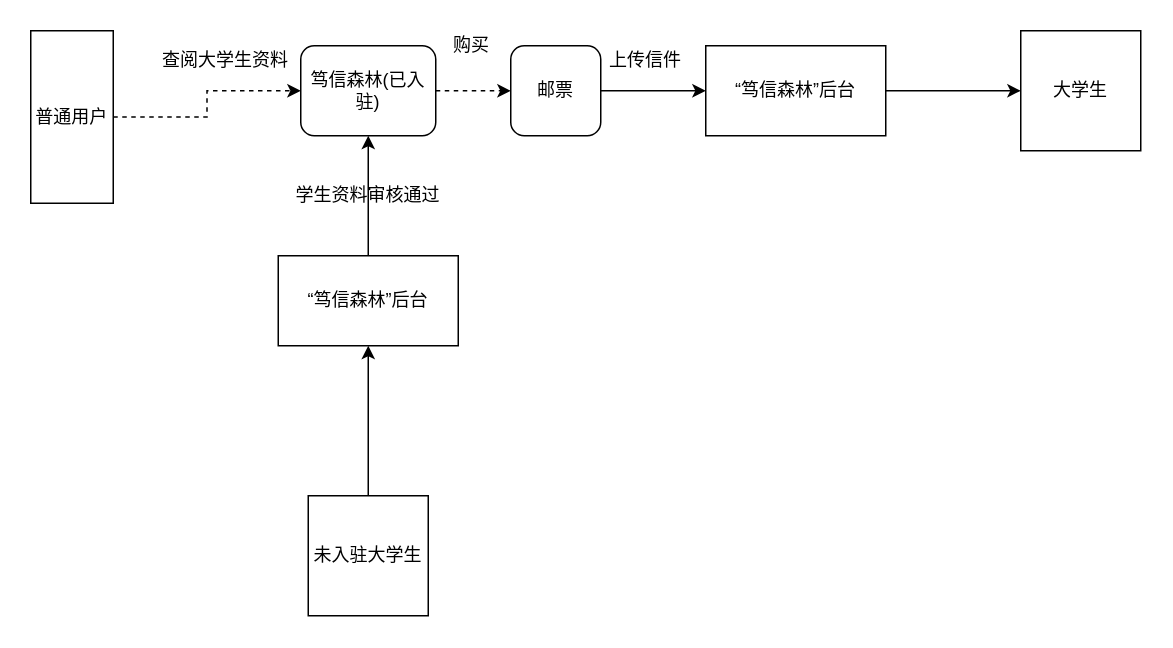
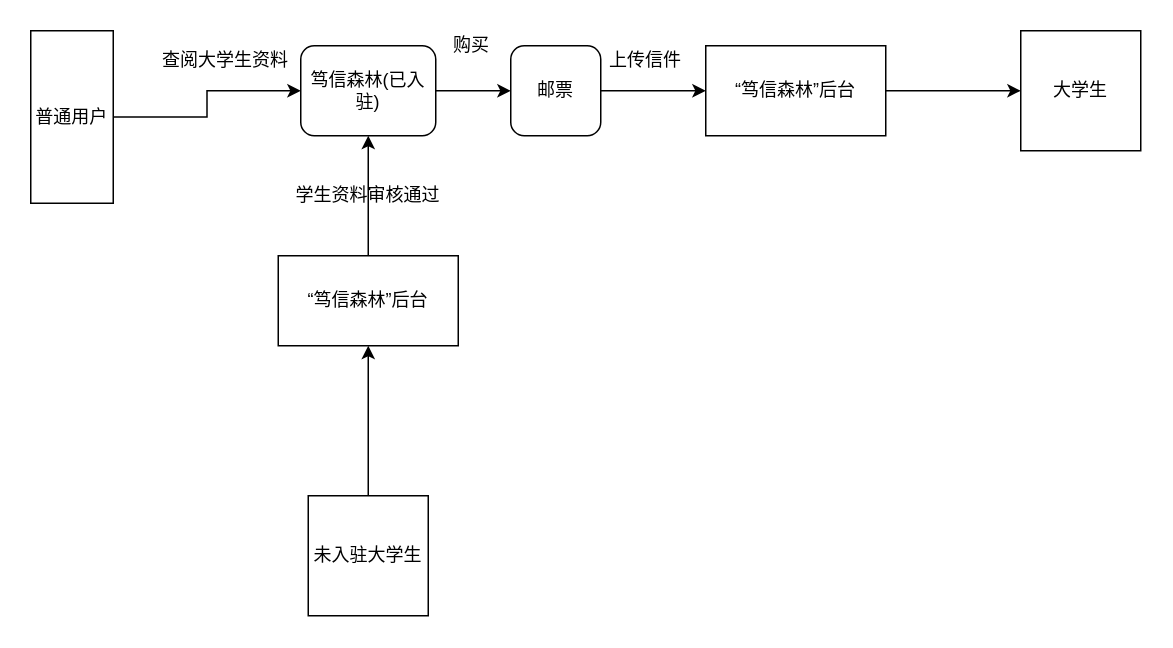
edge "笃信森林(已入驻)" -> "邮票": style dashed -> solid
edge "普通用户" -> "笃信森林(已入驻)": style dashed -> solid
